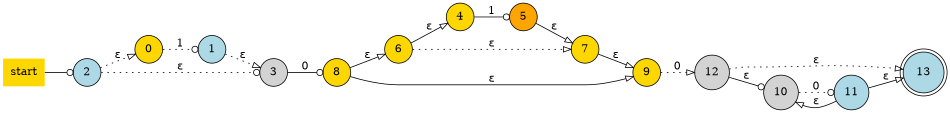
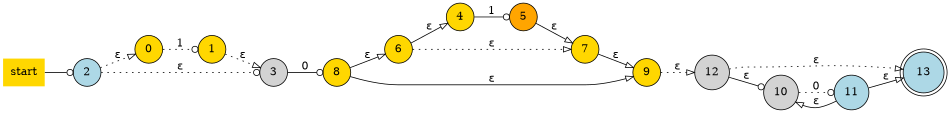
node "1": fillcolor lightblue -> gold
edge "9" -> "12": label "0" -> "ε"
